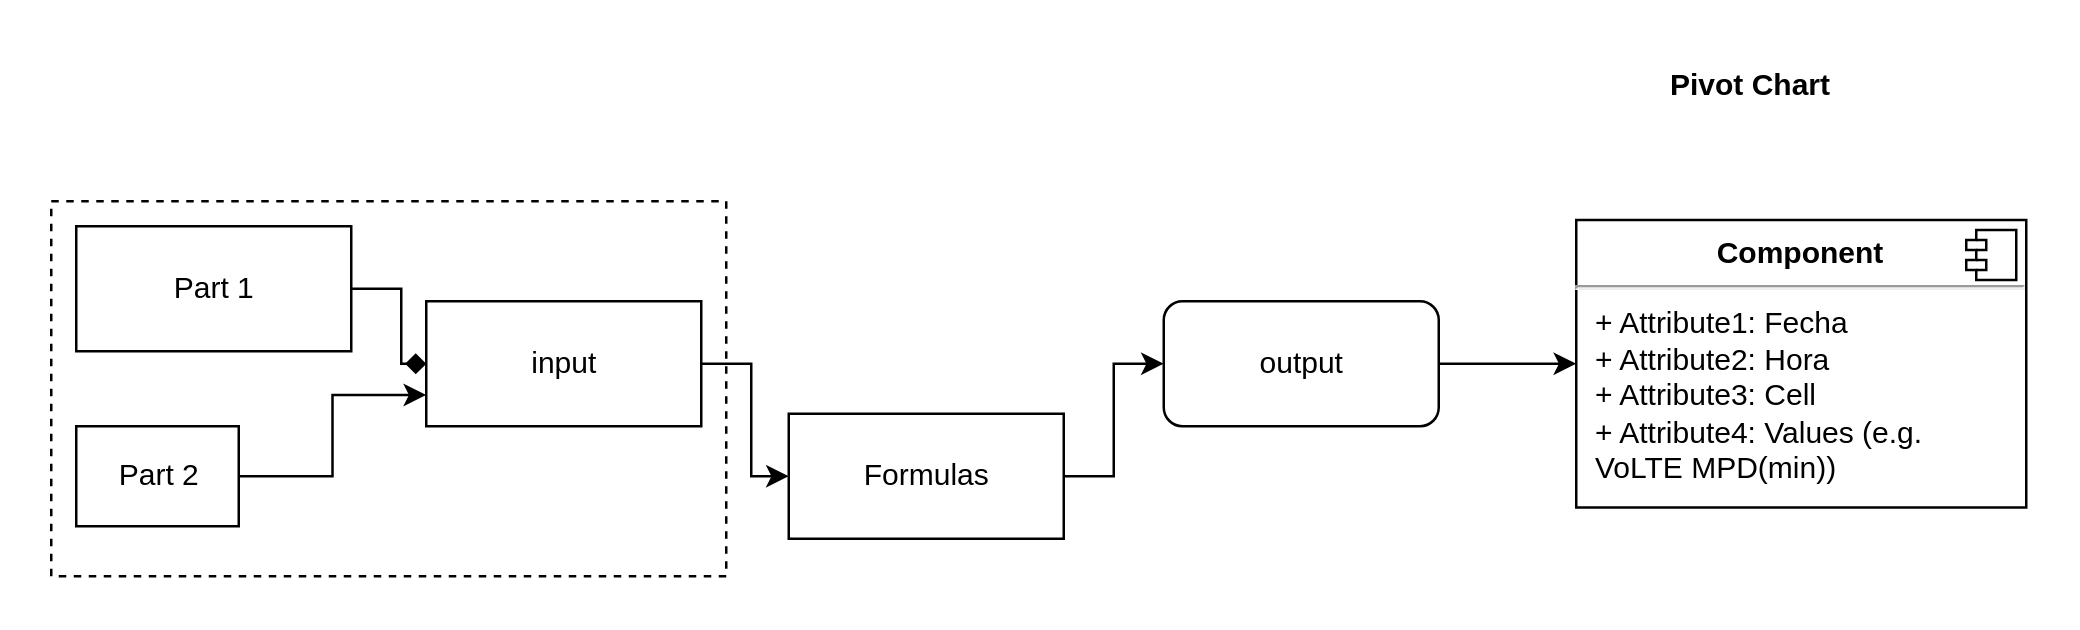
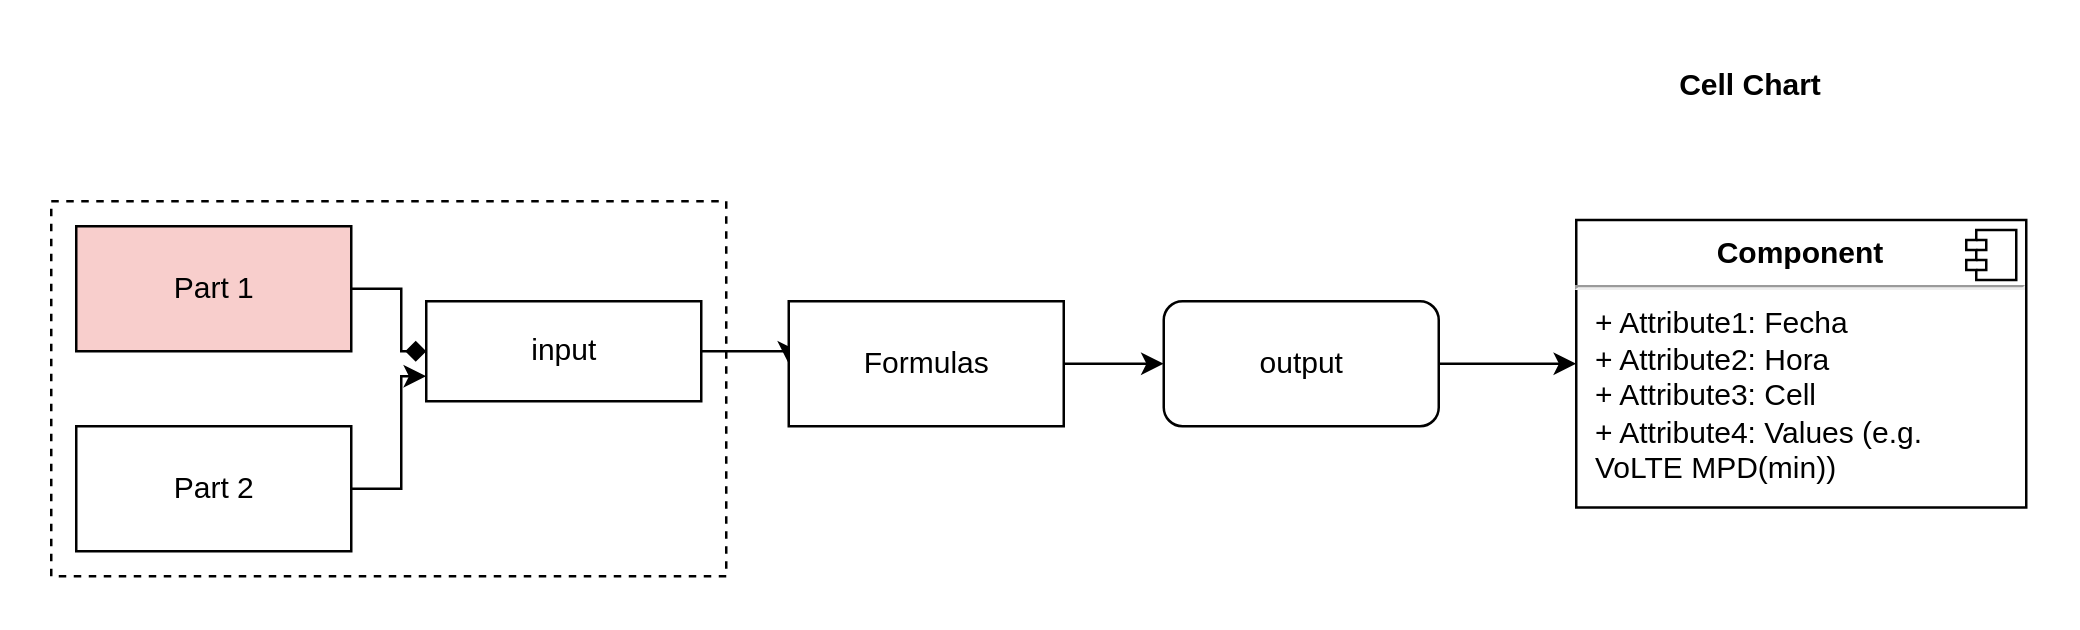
node "Pivot Chart": label "Pivot Chart" -> "Cell Chart"
node "Part 1": fillcolor #ffffff -> #f8cecc
node "input": size 275x125 -> 275x100
node "Part 2": size 163x100 -> 275x125
node "Formulas": moved (926, 476) -> (926, 364)
